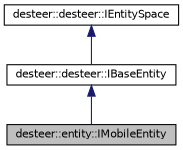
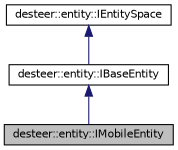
node "desteer::desteer::IEntitySpace": label "desteer::desteer::IEntitySpace" -> "desteer::entity::IEntitySpace"
node "desteer::desteer::IBaseEntity": label "desteer::desteer::IBaseEntity" -> "desteer::entity::IBaseEntity"
